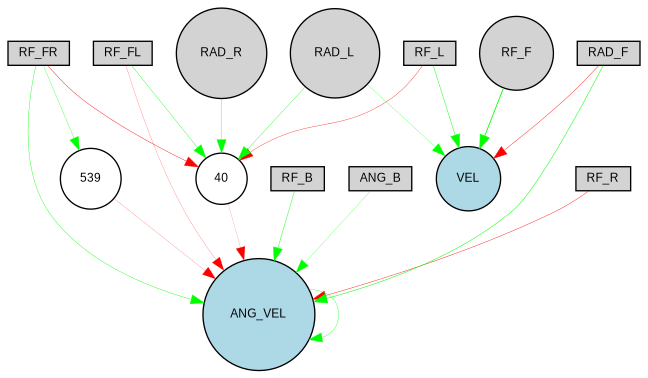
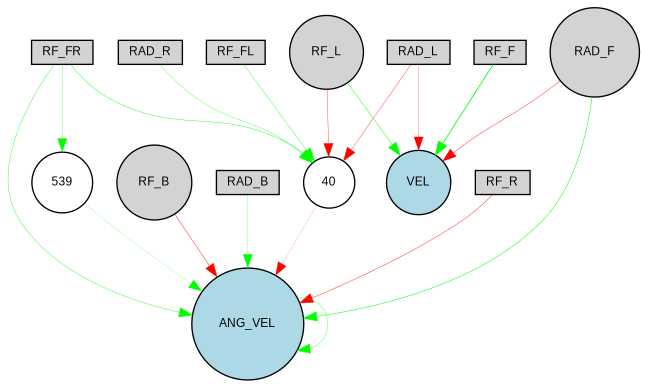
node "RAD_R": shape circle -> box
node "RAD_L": shape circle -> box
node "RF_L": shape box -> circle
node "RF_F": shape circle -> box
node "RAD_F": shape box -> circle
edge "RAD_L" -> "VEL": color green -> red
edge "RAD_L" -> "40": color green -> red
edge "RF_FR" -> "40": color red -> green
edge "RF_FL" -> "ANG_VEL": removed
node "RF_B": shape box -> circle
node "ANG_B": label "ANG_B" -> "RAD_B"
edge "RF_B" -> "ANG_VEL": color green -> red
edge "539" -> "ANG_VEL": color red -> green
